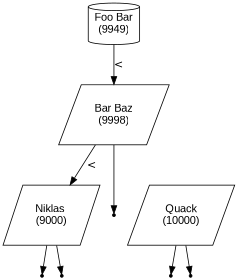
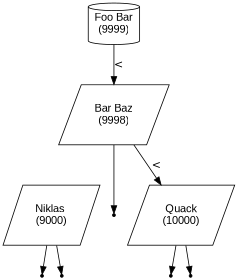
node "Foo Bar (9949)": label "Foo Bar (9949)" -> "Foo Bar (9999)"
edge "Bar Baz (9998)" -> "Niklas (9000)": now "Bar Baz (9998)" -> "Quack (10000)"
